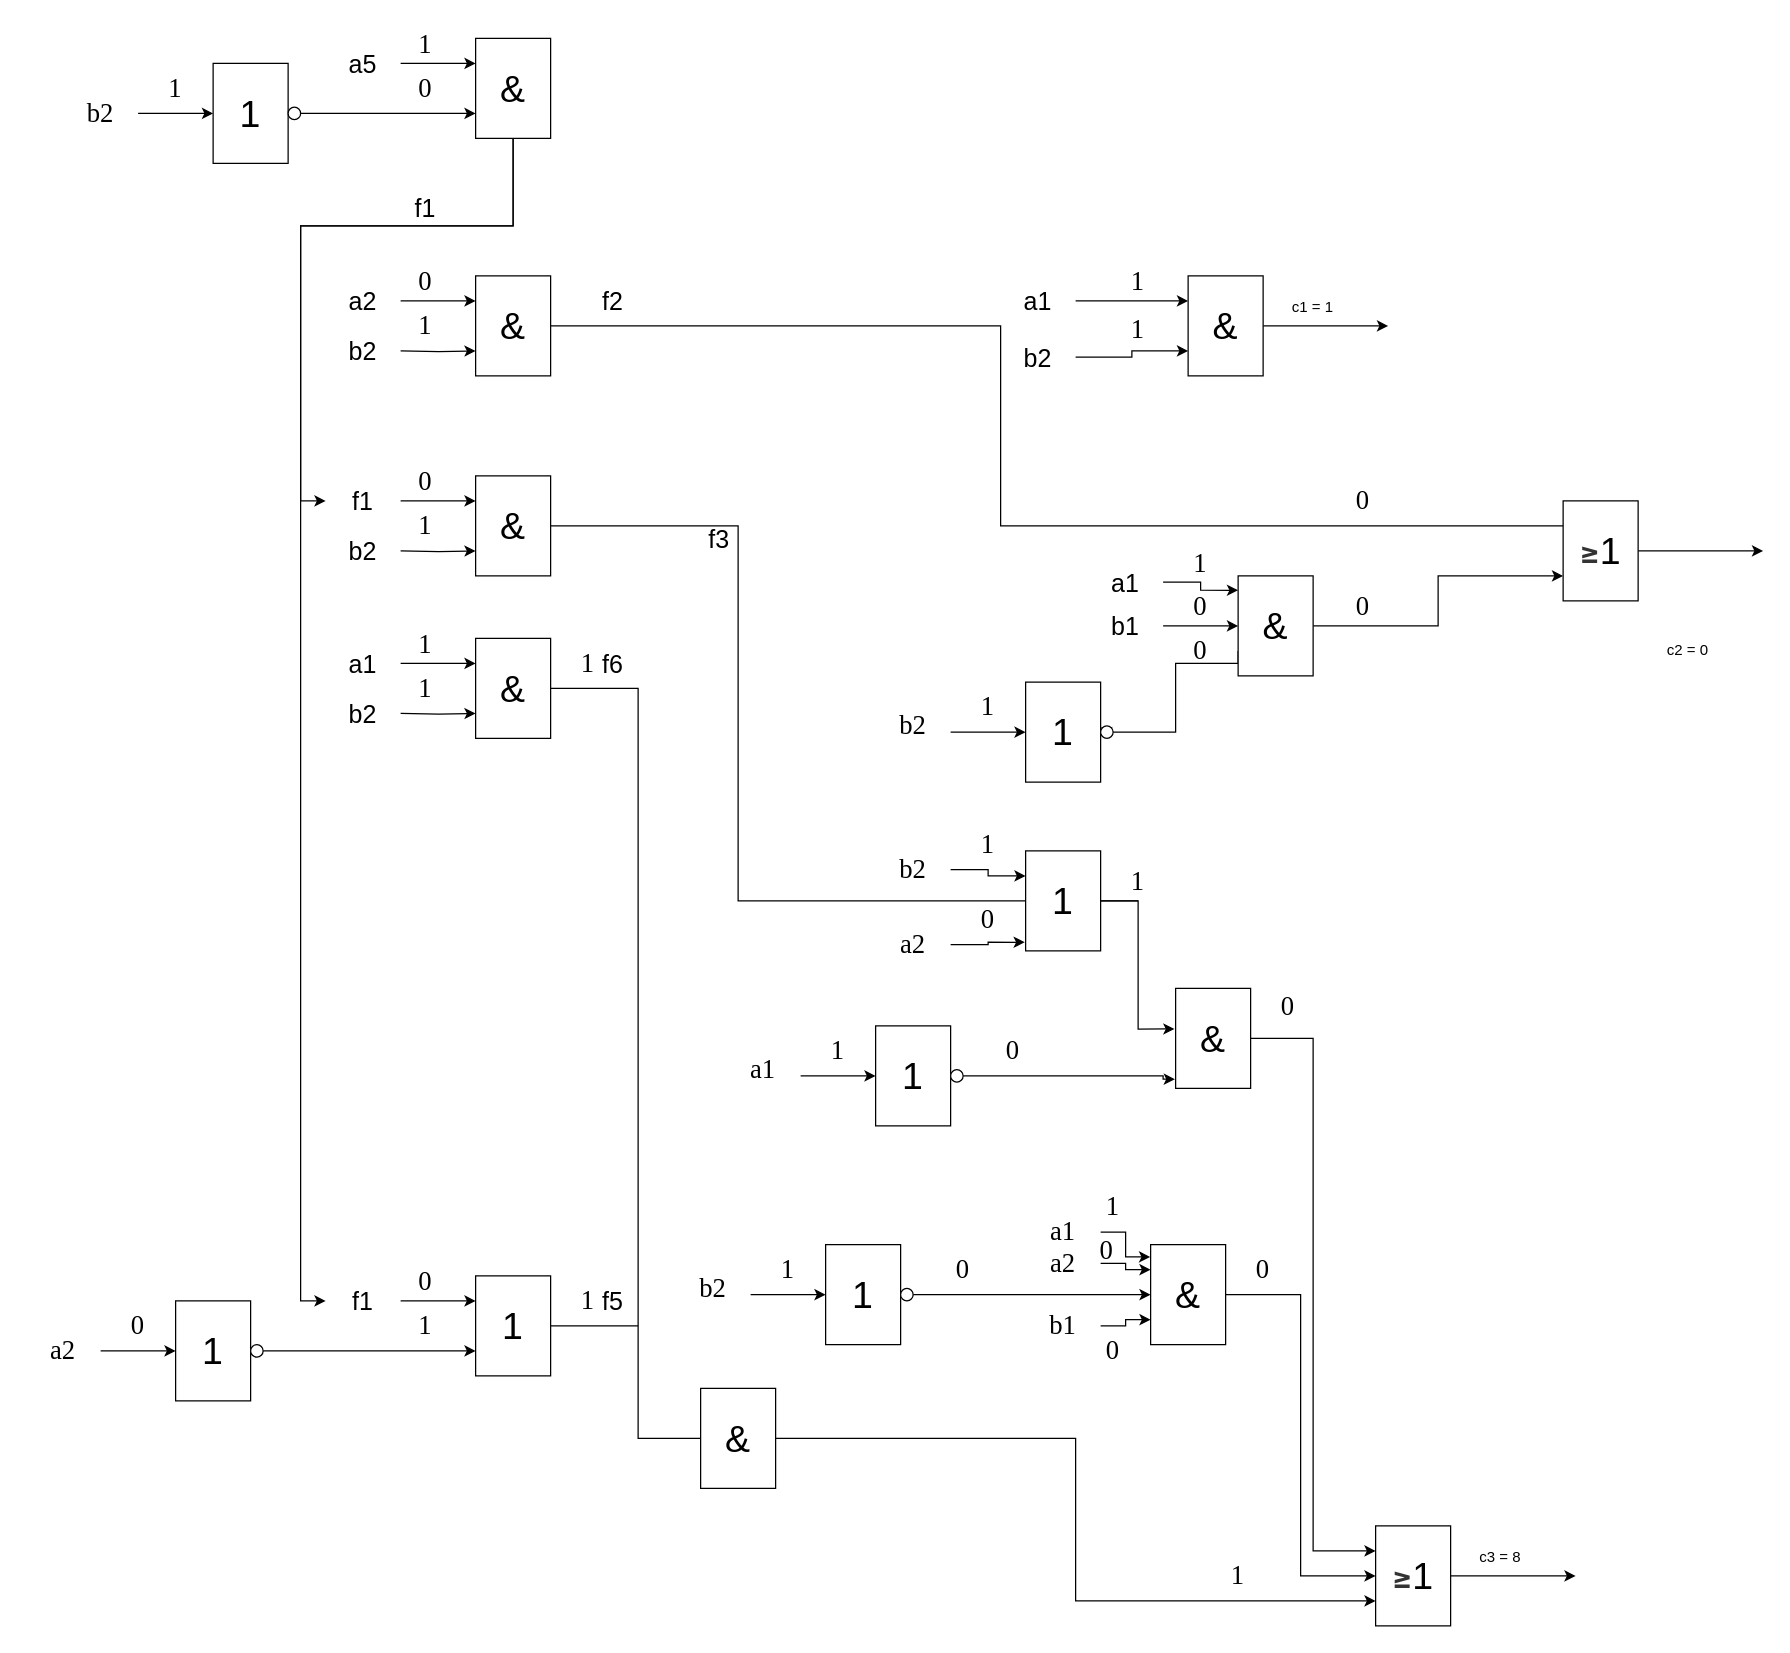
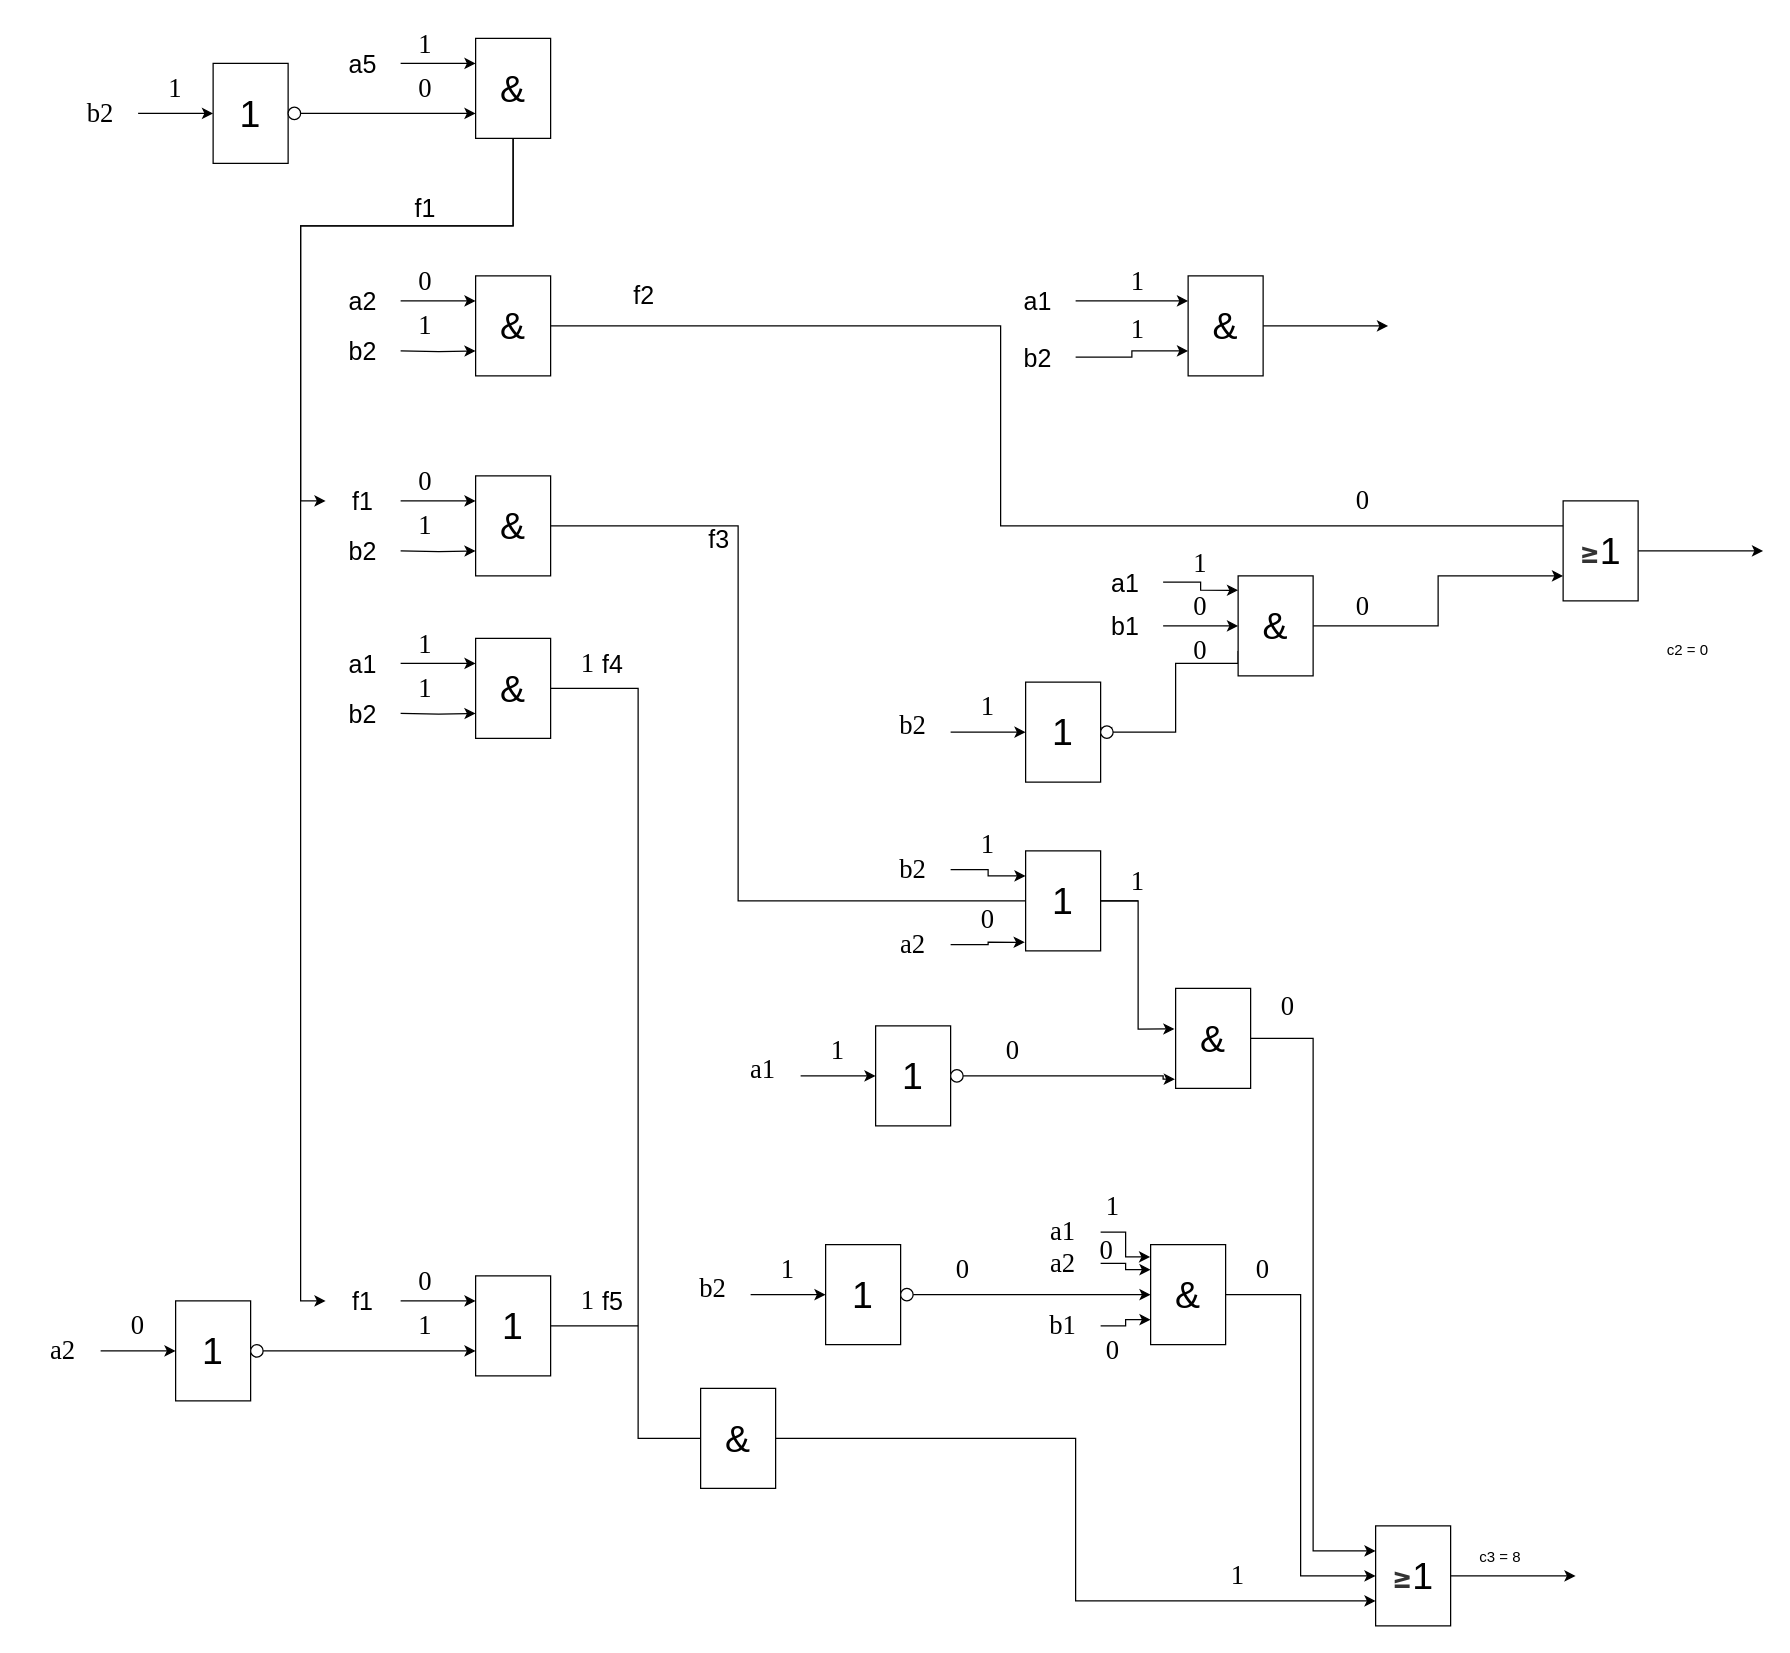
node "f2": moved (613, 301) -> (644, 294)
node "c1 = 1": removed
node "f6": label "f6" -> "f4"
